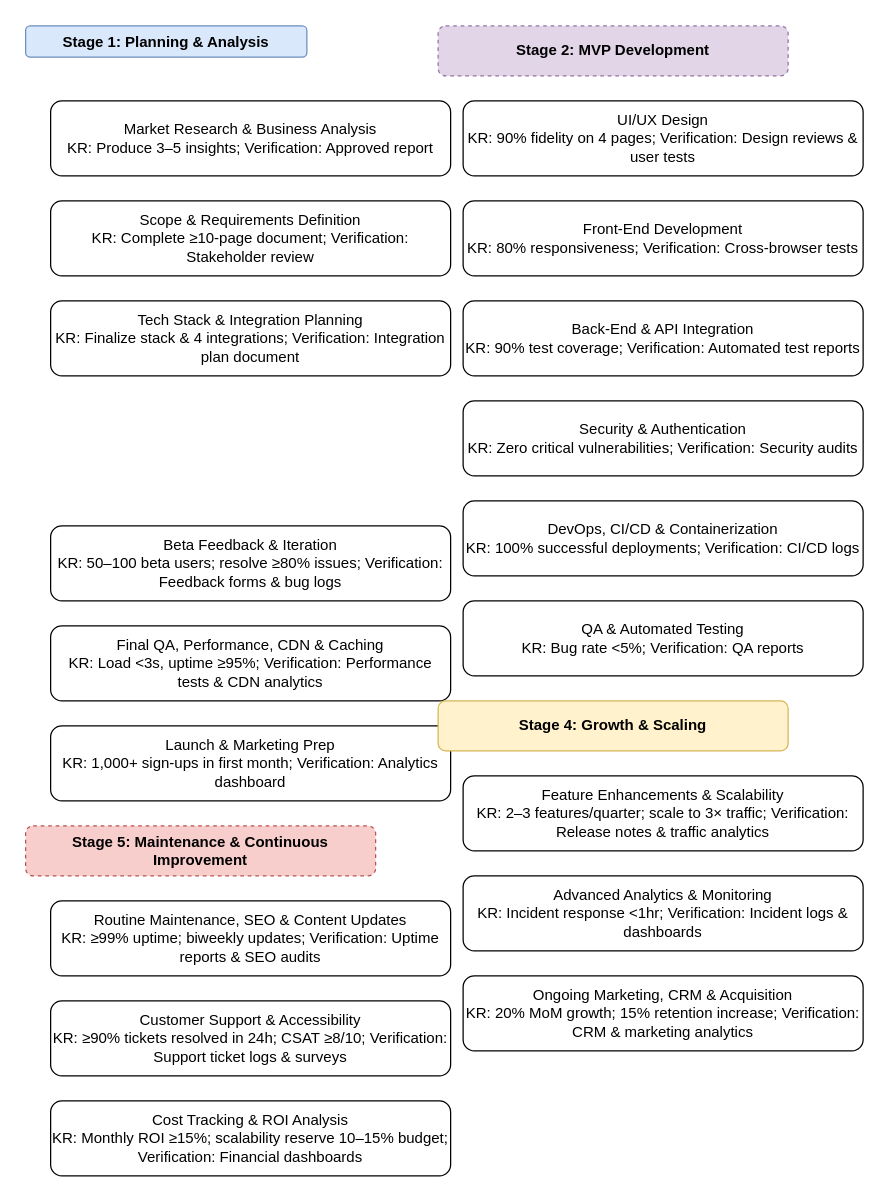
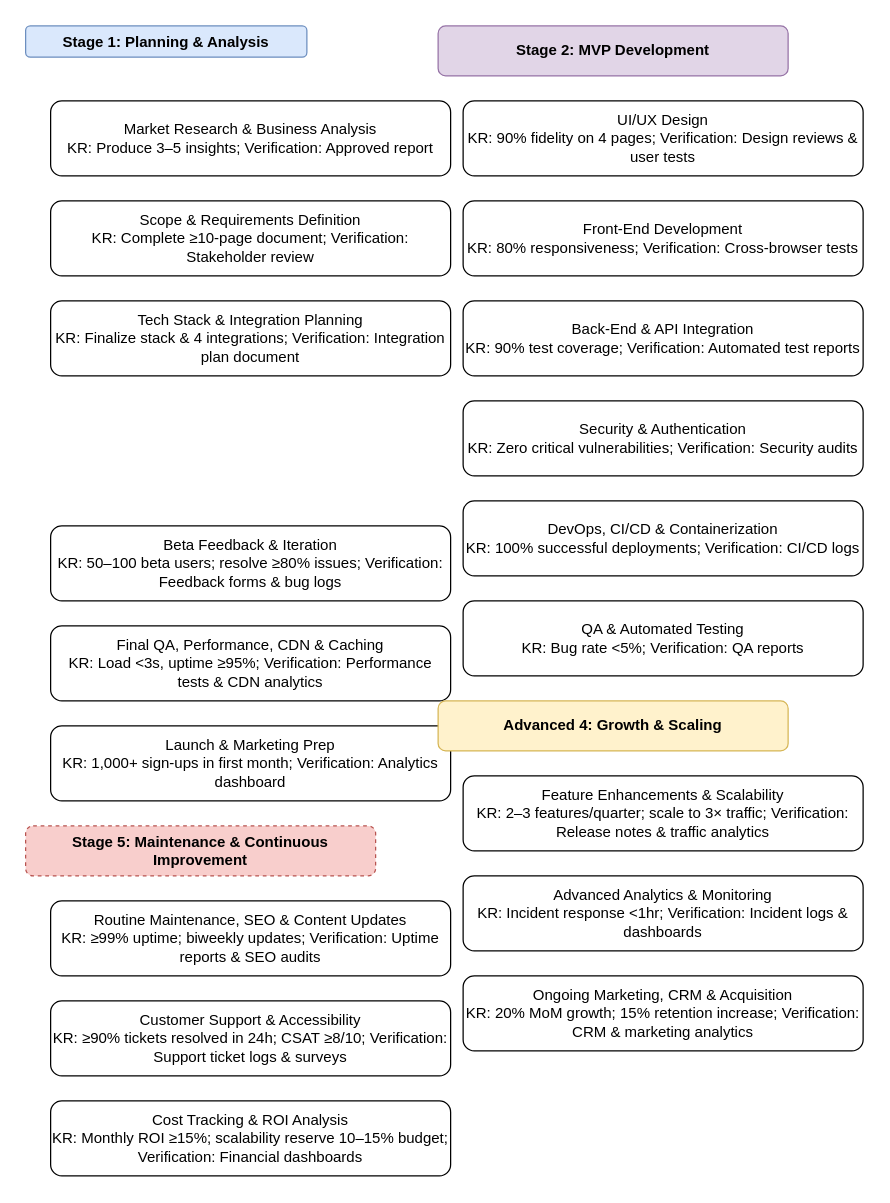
node "Stage 2: MVP Development": style dashed -> solid
node "Stage 4: Growth & Scaling": label "Stage 4: Growth & Scaling" -> "Advanced 4: Growth & Scaling"
